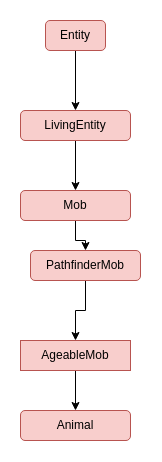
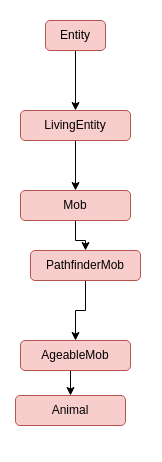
node "AgeableMob": shape rectangle -> rounded rectangle
node "Animal": moved (76, 426) -> (71, 411)
